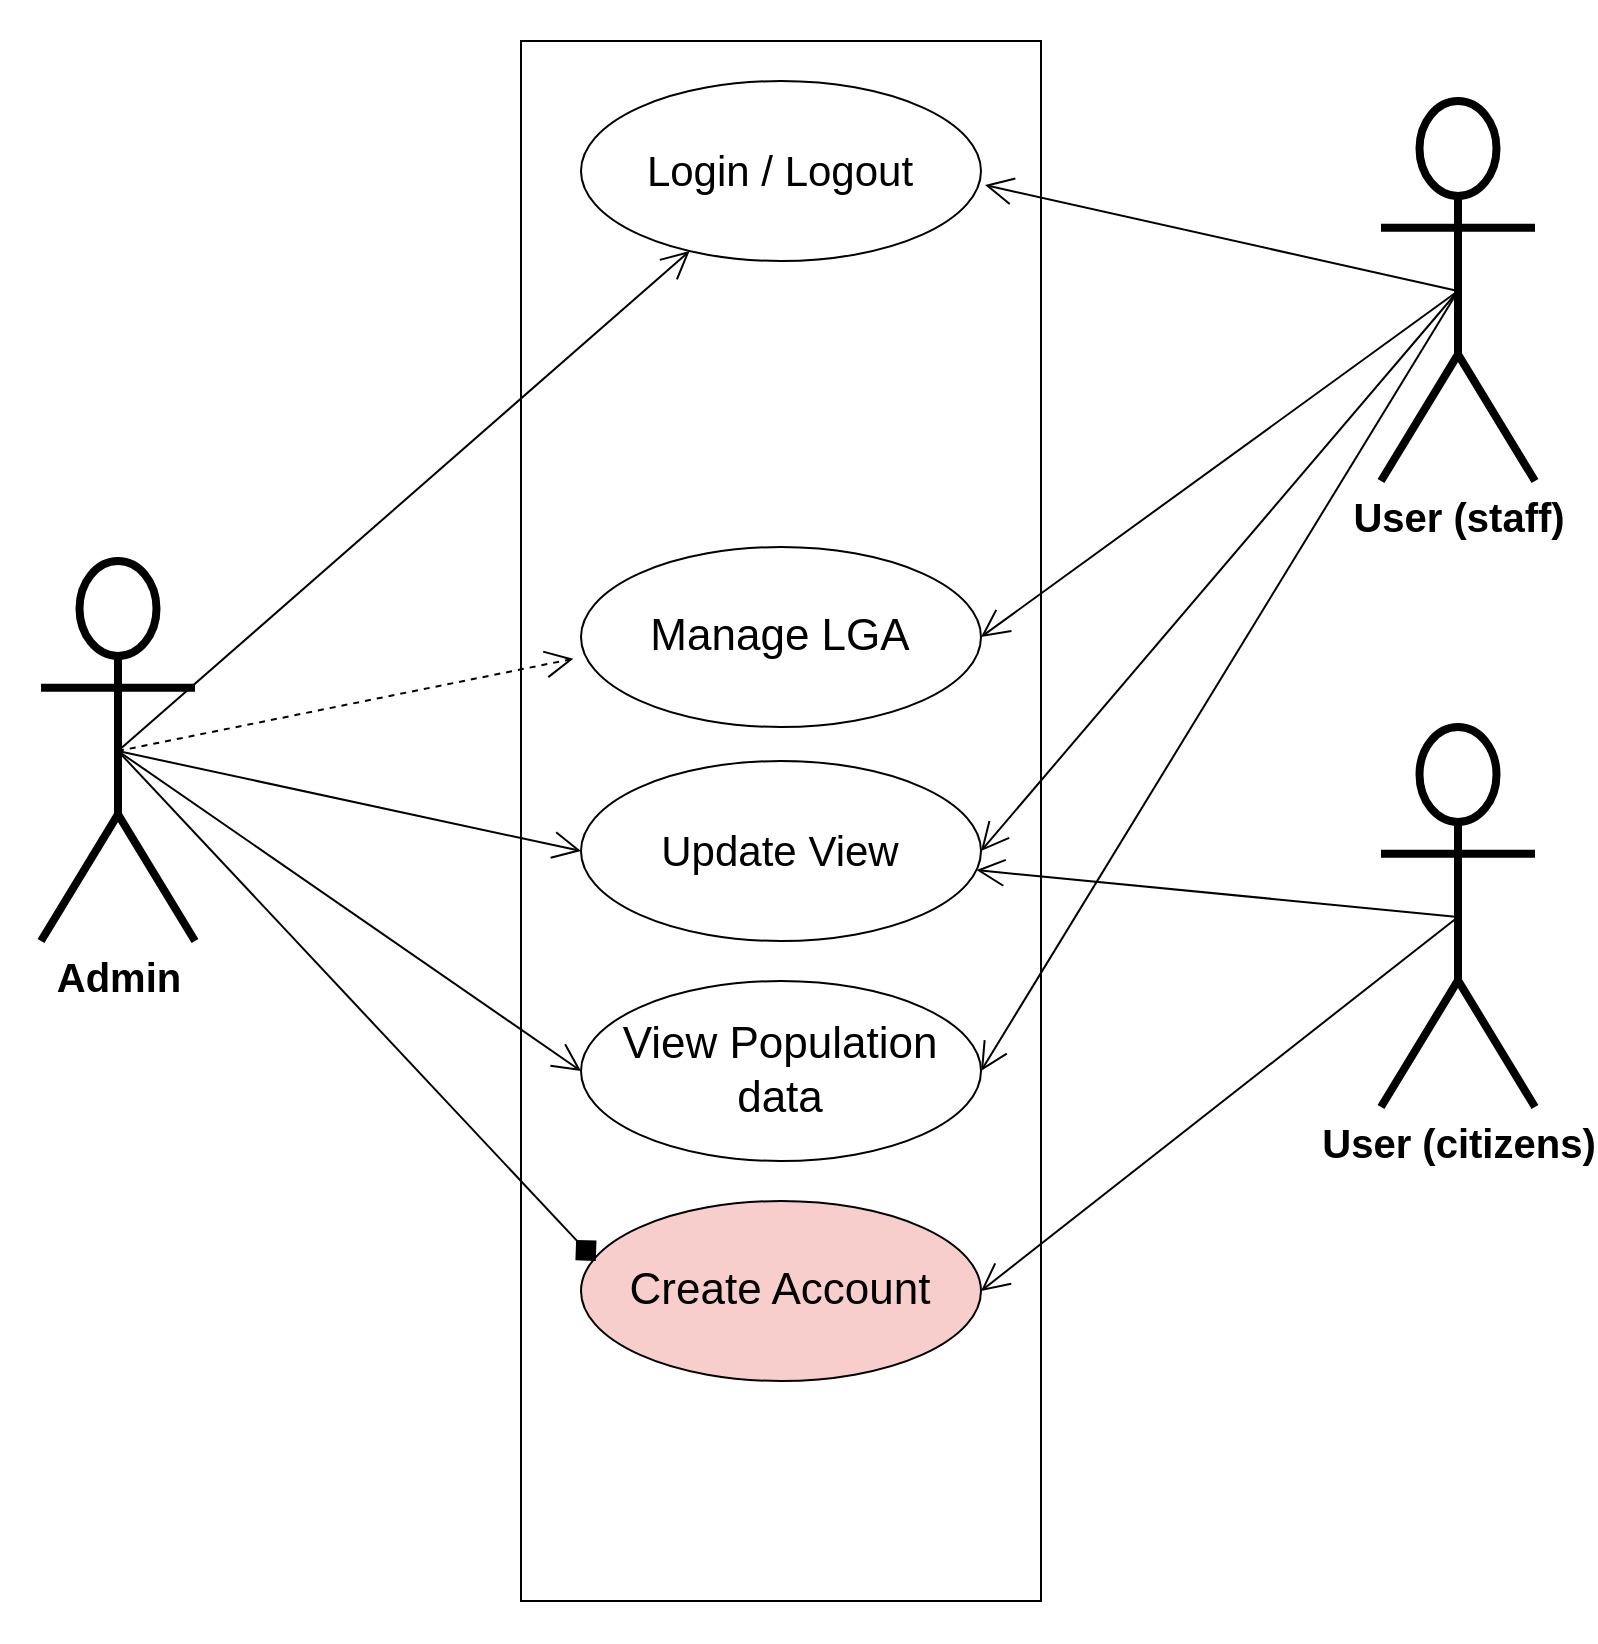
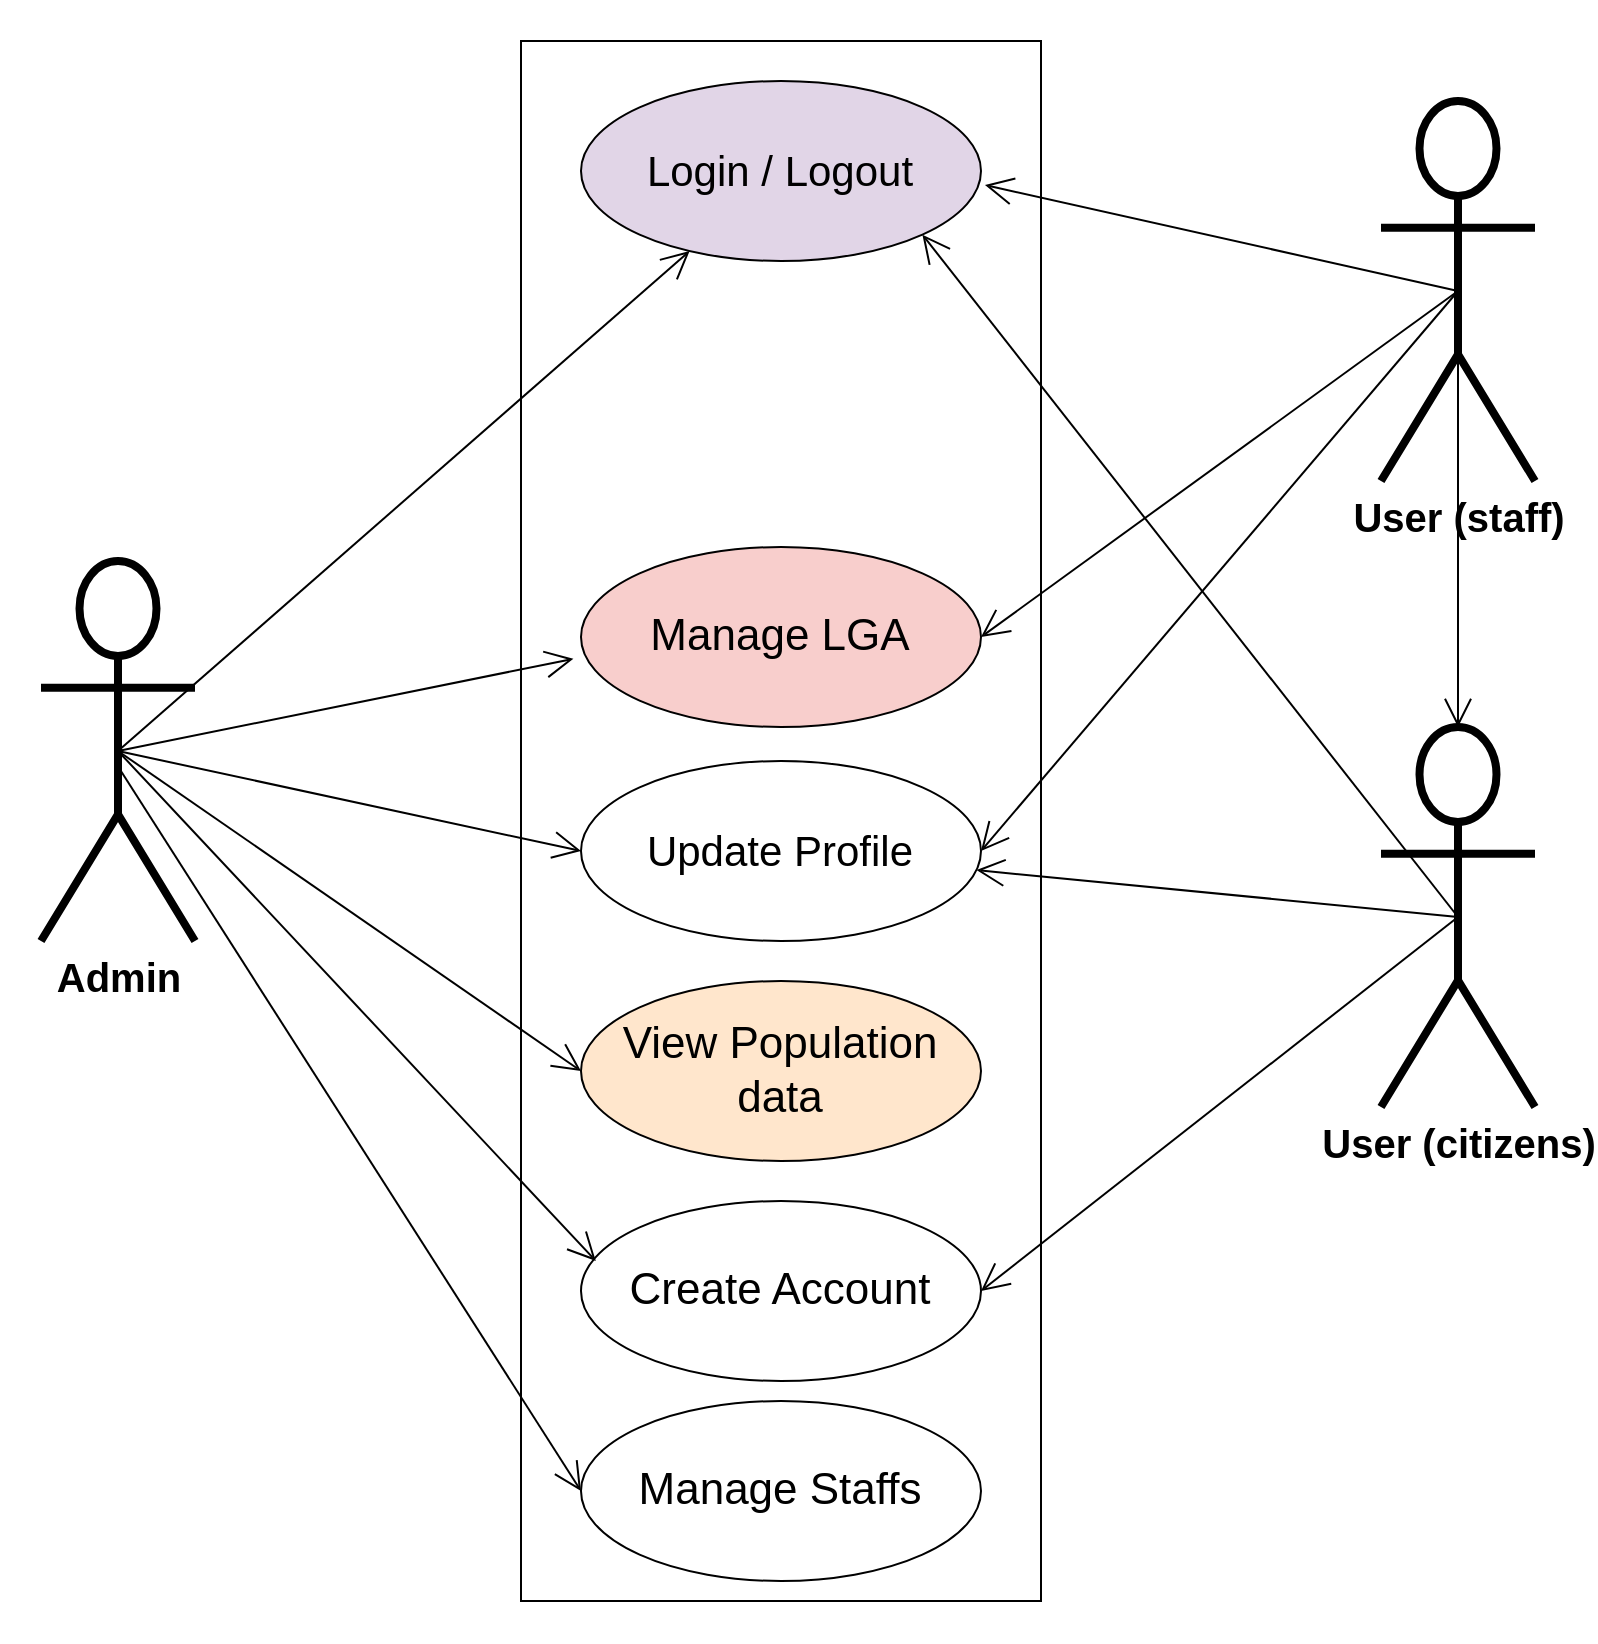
node "Login / Logout": fillcolor #ffffff -> #e1d5e7
edge "User (citizens)" -> "Login / Logout": added
node "Manage LGA": fillcolor #ffffff -> #f8cecc
edge "User (staff)" -> "View Population data": now "User (staff)" -> "User (citizens)"
edge "Admin" -> "Manage LGA": style dashed -> solid
node "Update View": label "Update View" -> "Update Profile"
node "View Population data": fillcolor #ffffff -> #ffe6cc
edge "Admin" -> "Manage Staffs": added
edge "Admin" -> "Create Account": arrowhead diamond -> open
node "Create Account": fillcolor #f8cecc -> #ffffff
node "Manage Staffs": added
